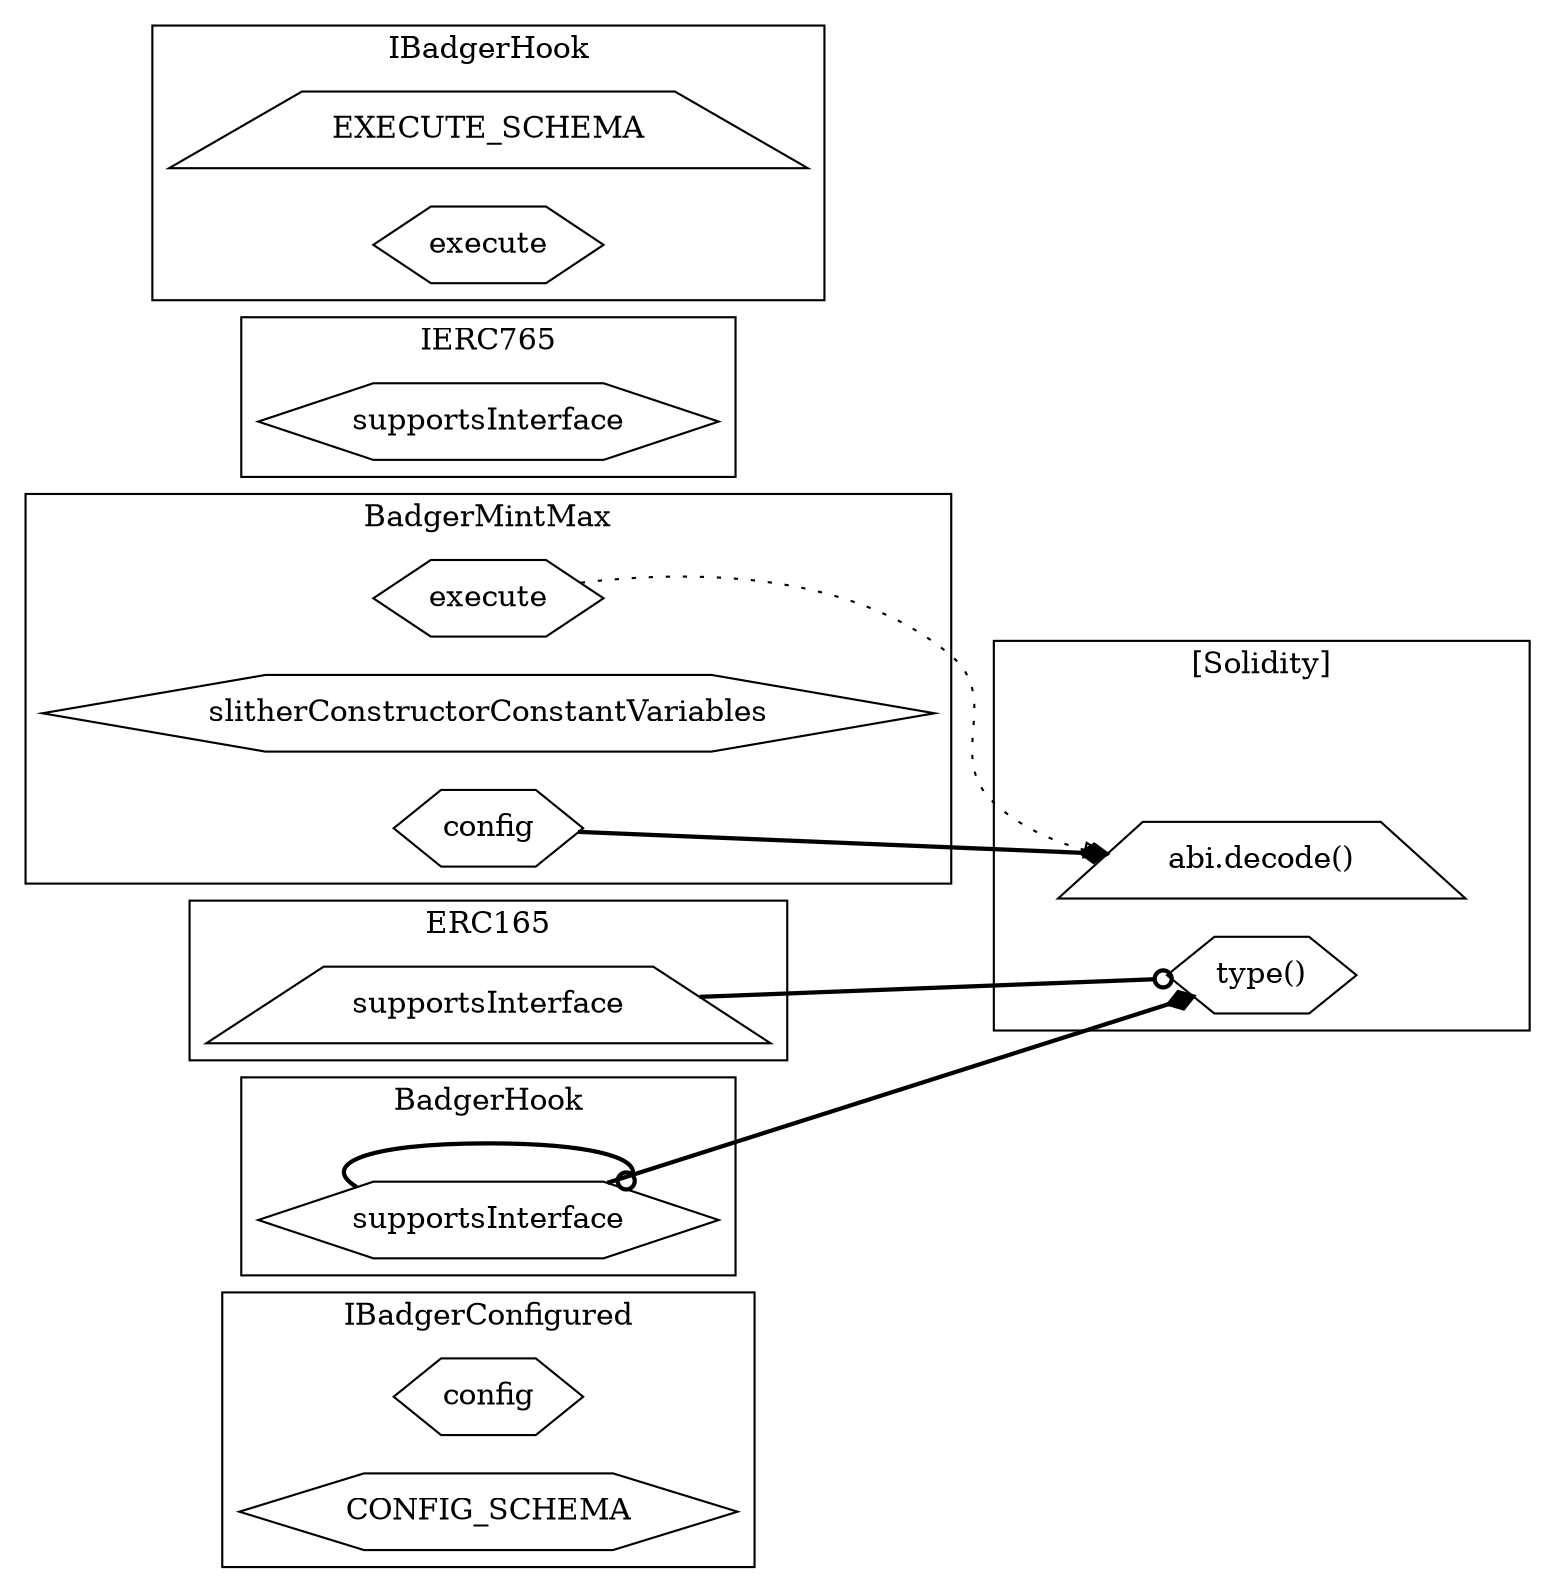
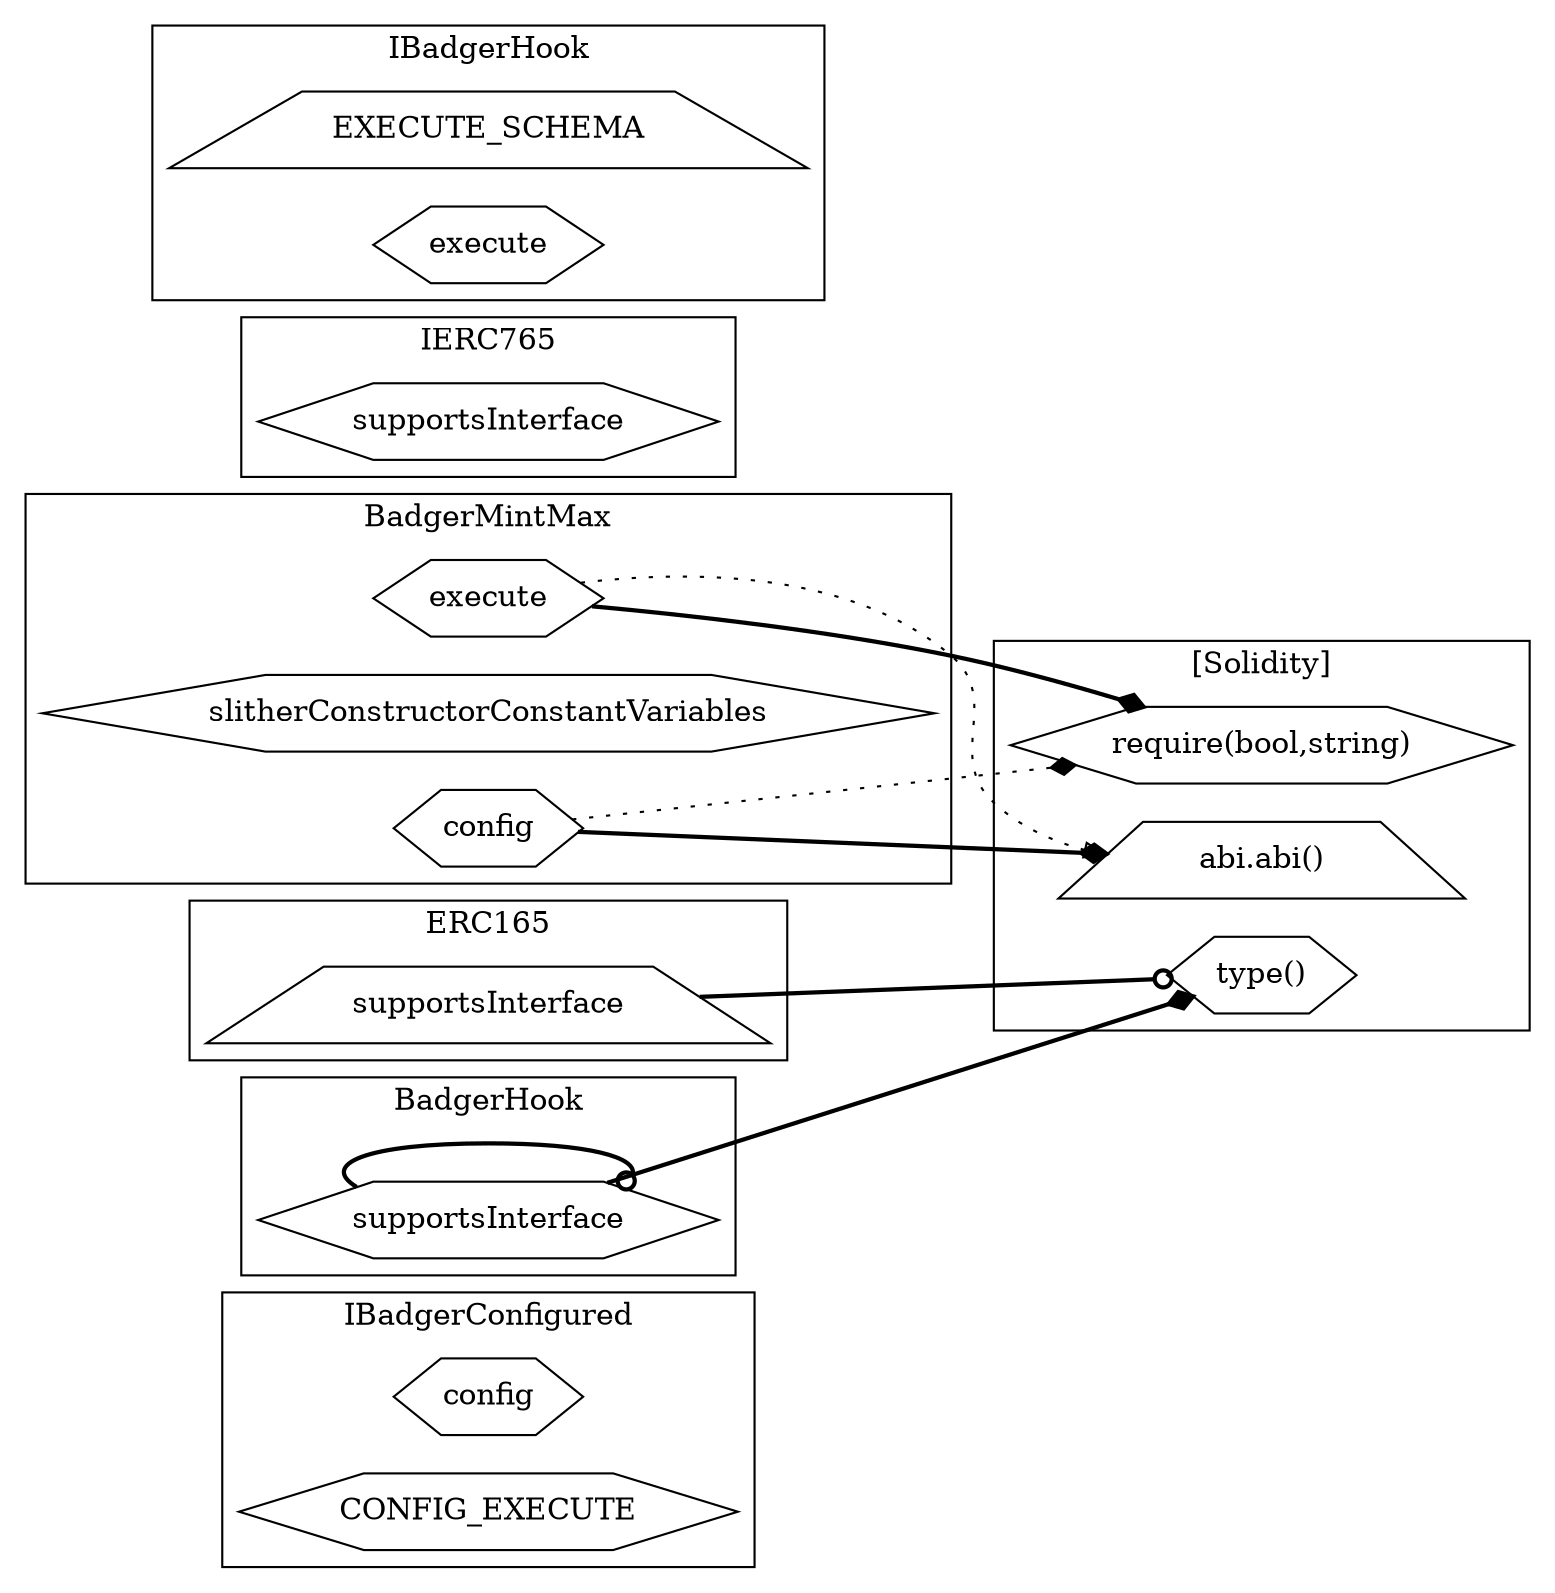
node "require(bool,string)": added
node "abi.decode()": label "abi.decode()" -> "abi.abi()"
node "CONFIG_SCHEMA": label "CONFIG_SCHEMA" -> "CONFIG_EXECUTE"
